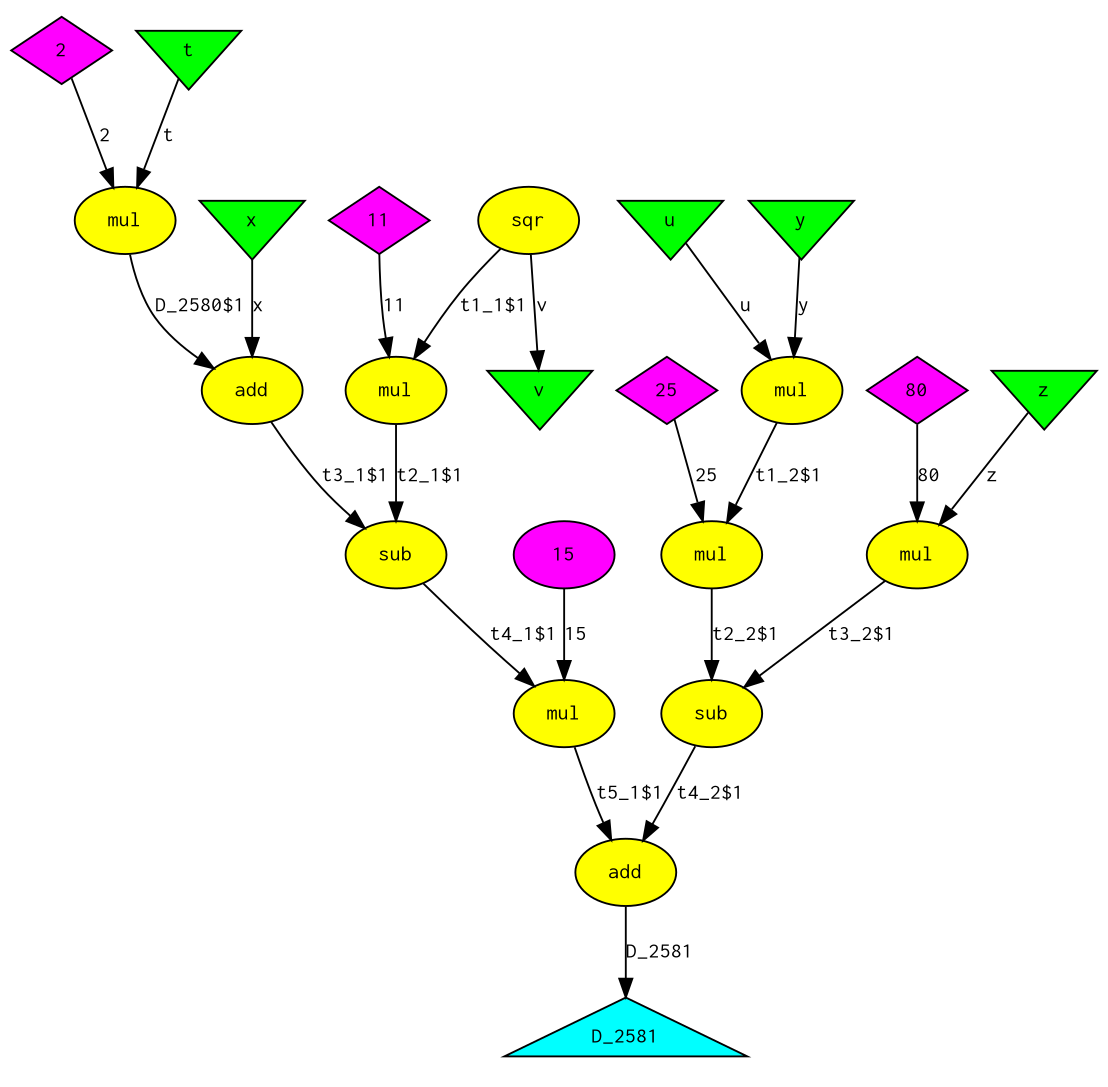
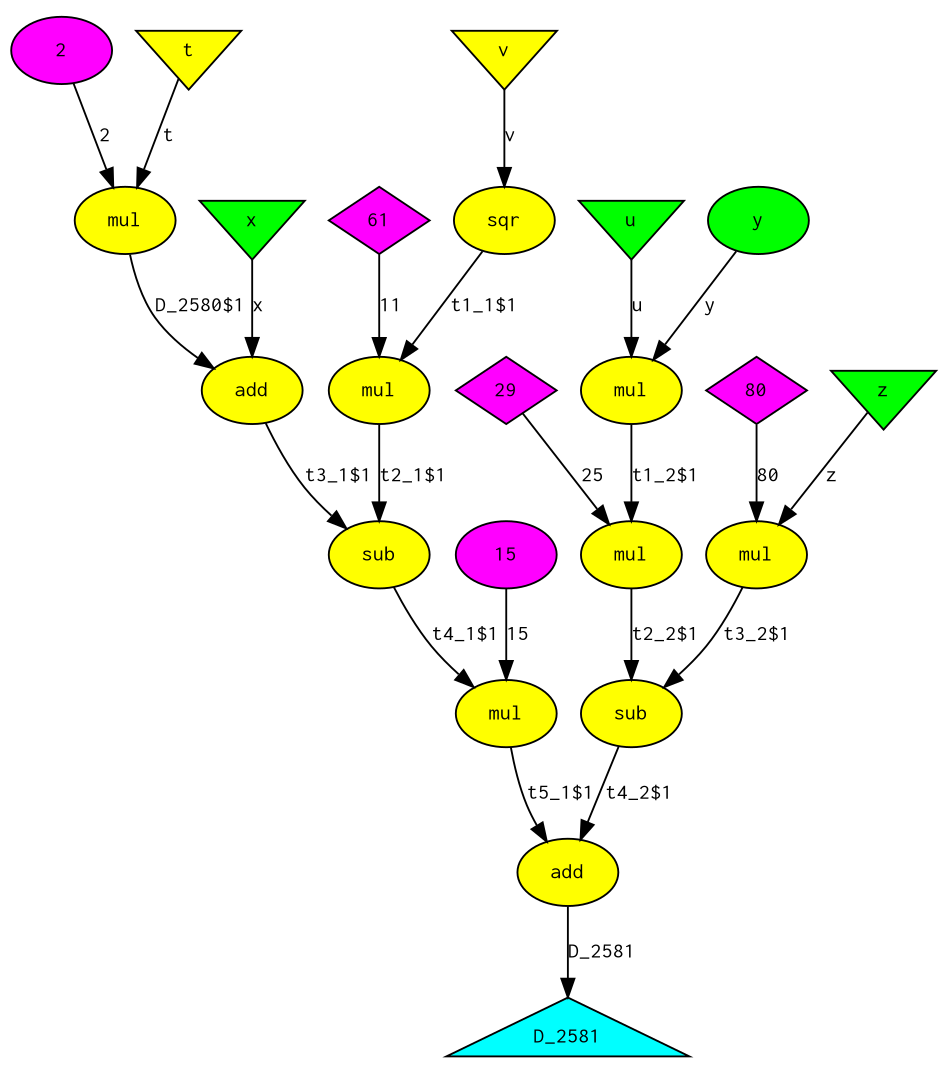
node "2": shape diamond -> ellipse
node "t": fillcolor green -> yellow
node "11": label "11" -> "61"
node "y": shape invtriangle -> ellipse
edge "sqr" -> "v": reversed
node "v": fillcolor green -> yellow
node "25": label "25" -> "29"
